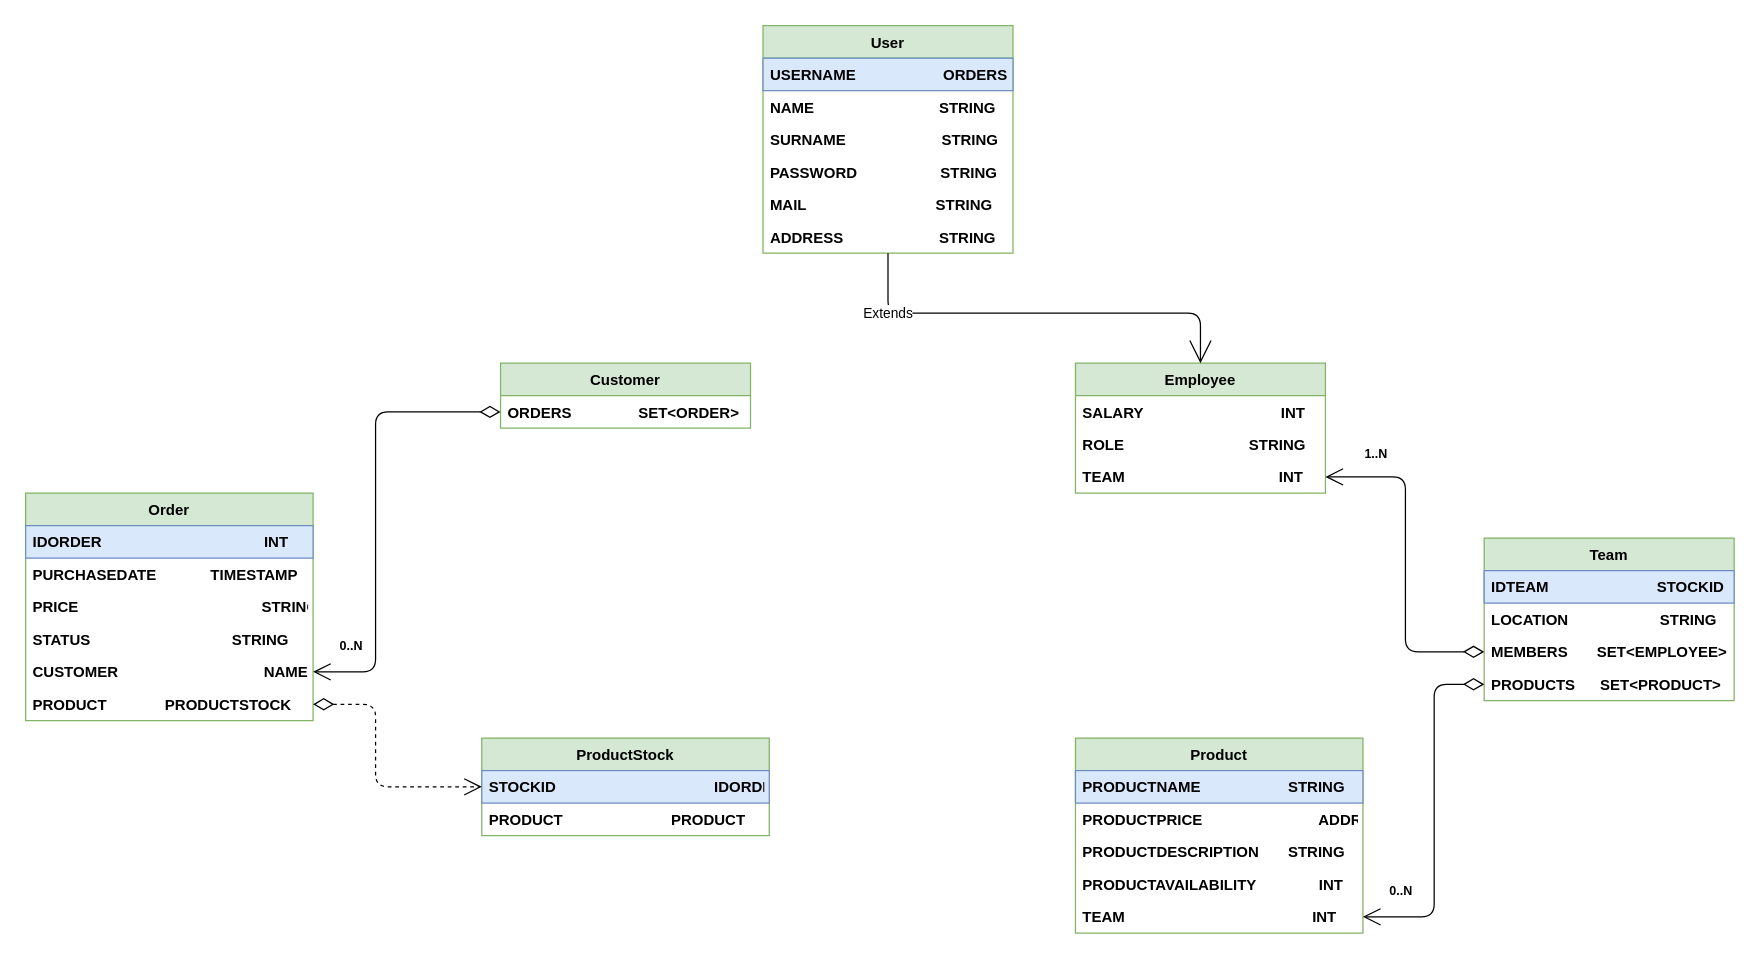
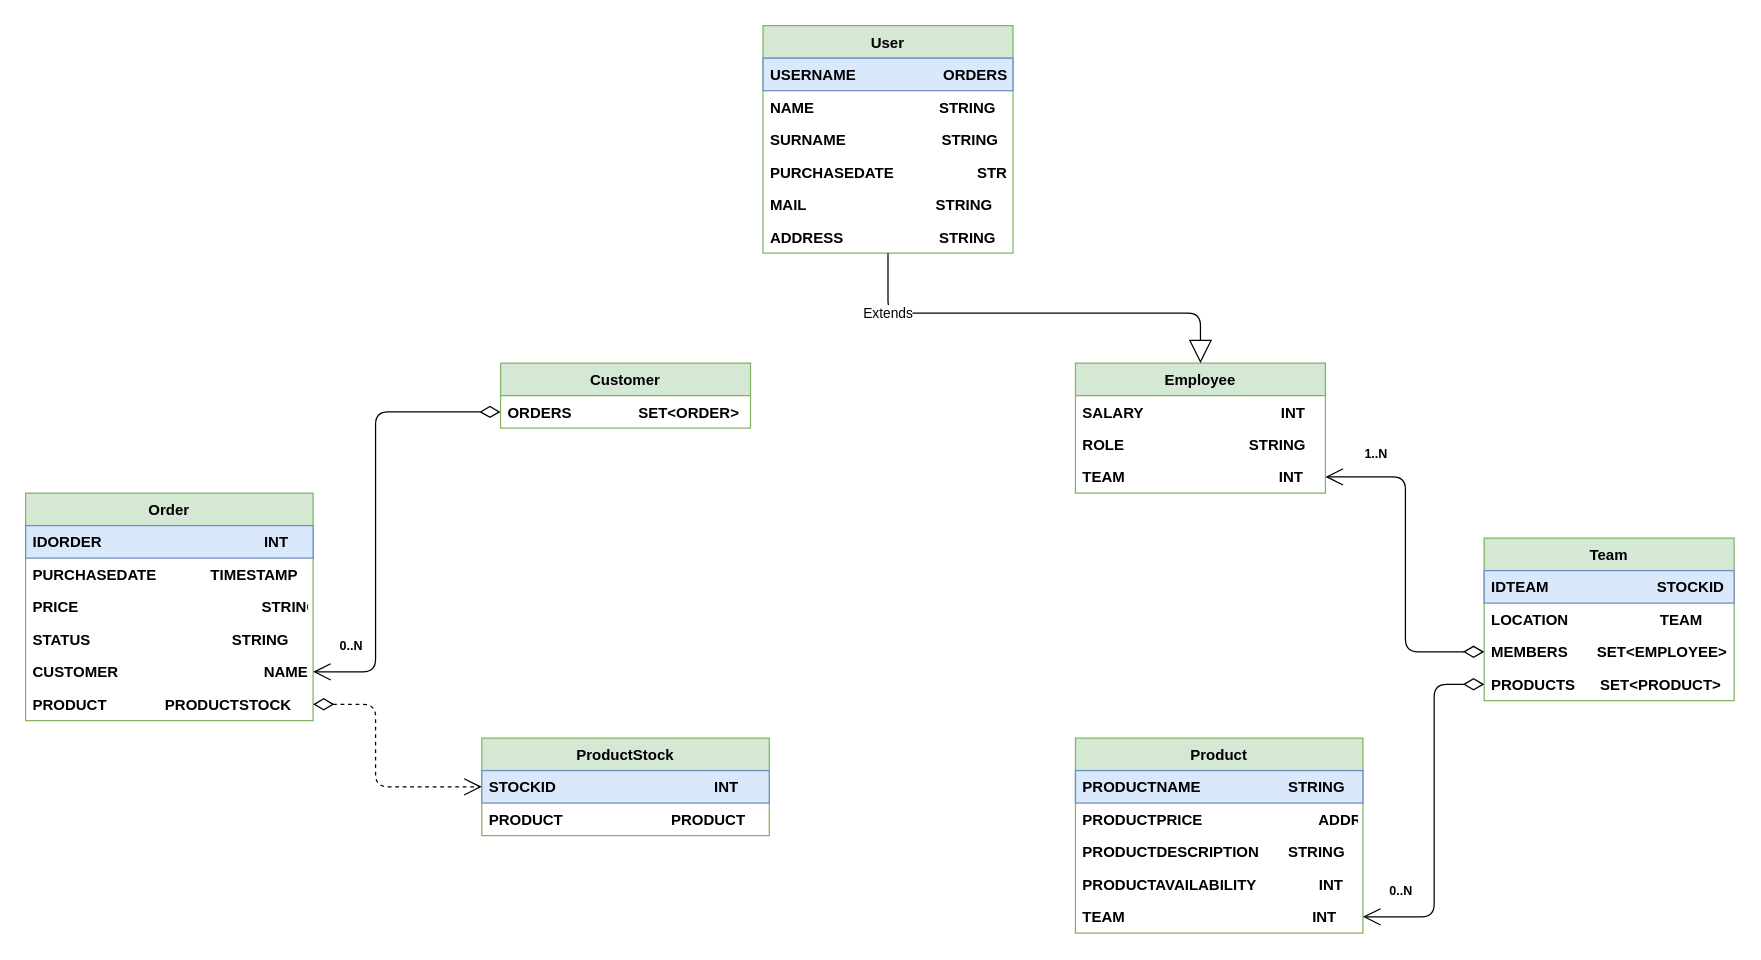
node "PASSWORD STRING": label "PASSWORD STRING" -> "PURCHASEDATE STRING"
edge "User" -> "Employee": arrowhead open -> block
node "LOCATION STRING": label "LOCATION STRING" -> "LOCATION TEAM"
node "STOCKID IDORDER": label "STOCKID IDORDER" -> "STOCKID INT"
